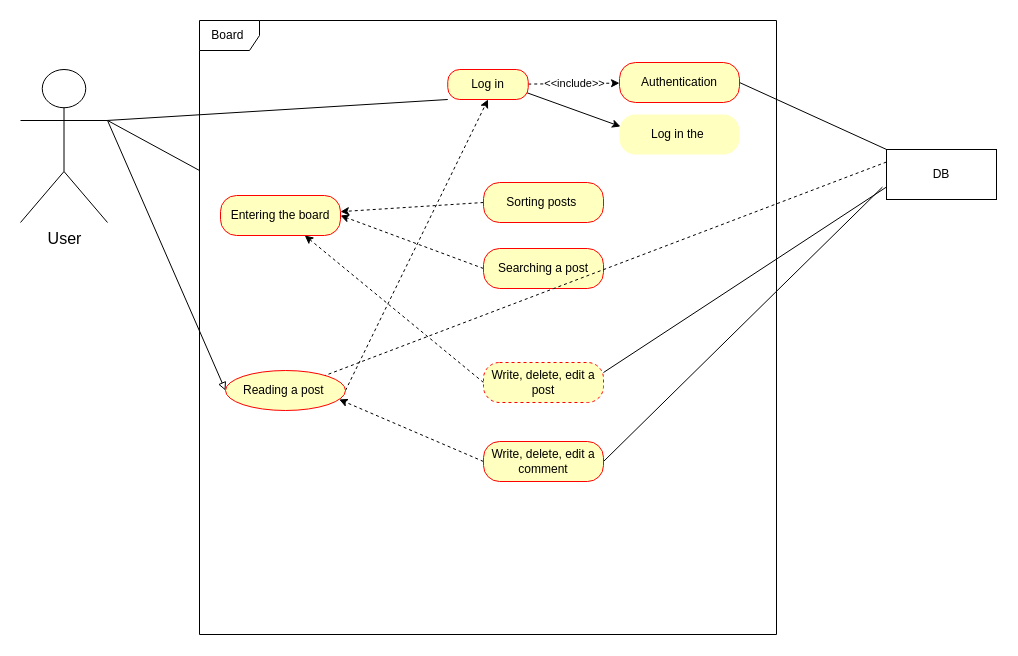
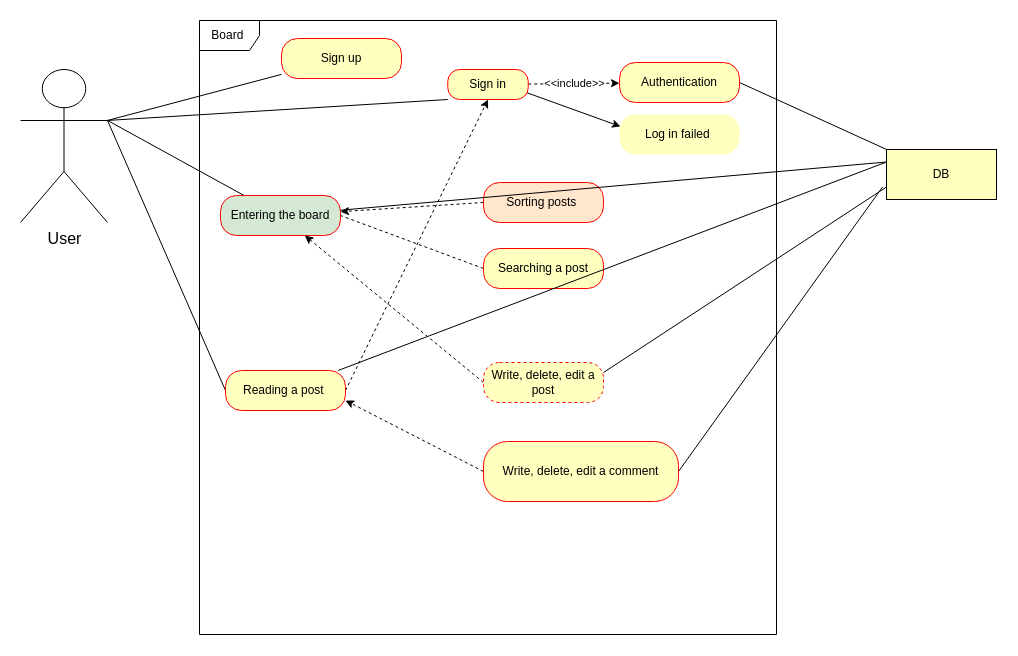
node "Sign up": added
node "Log in": label "Log in" -> "Sign in"
edge "Sign up" -- "User": added
node "Log in the": label "Log in the" -> "Log in failed"
edge "User" -- "Board": now "User" -- "Entering the board"
node "DB": fillcolor #ffffff -> #ffffc0
edge "DB" -- "Entering the board": added
node "Sorting posts": fillcolor #ffffc0 -> #ffe6cc
node "Entering the board": fillcolor #ffffc0 -> #d5e8d4
edge "Searching a post" -> "Entering the board": arrowhead classic -> none
edge "DB" -- "Reading a post": style dashed -> solid
edge "User" -> "Reading a post": arrowhead block -> none
node "Reading a post": shape ellipse -> rounded rectangle
node "Write, delete, edit a comment": size 120x40 -> 195x60
